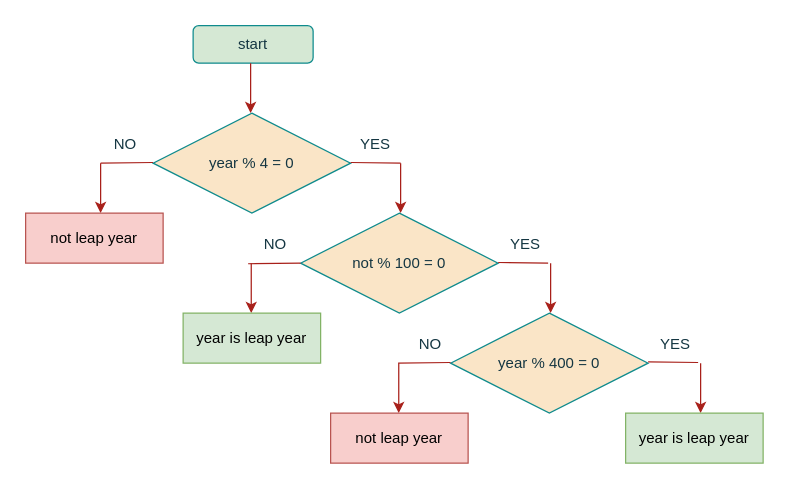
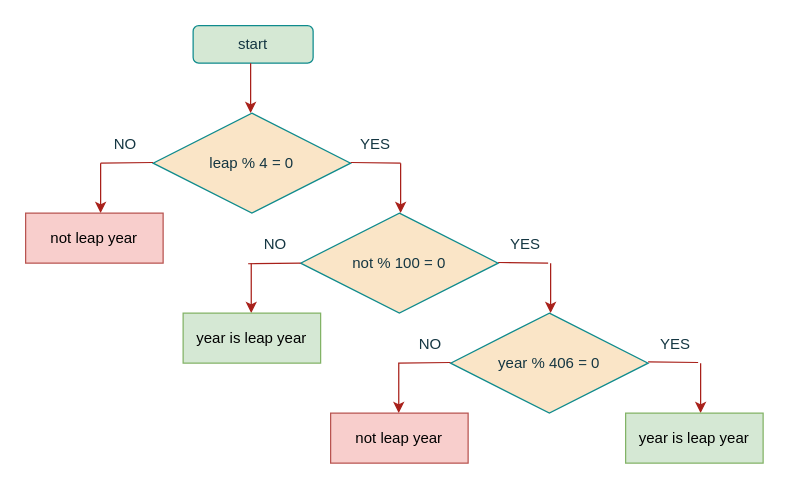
node "year % 4 = 0": label "year % 4 = 0" -> "leap % 4 = 0"
node "year % 400 = 0": label "year % 400 = 0" -> "year % 406 = 0"
